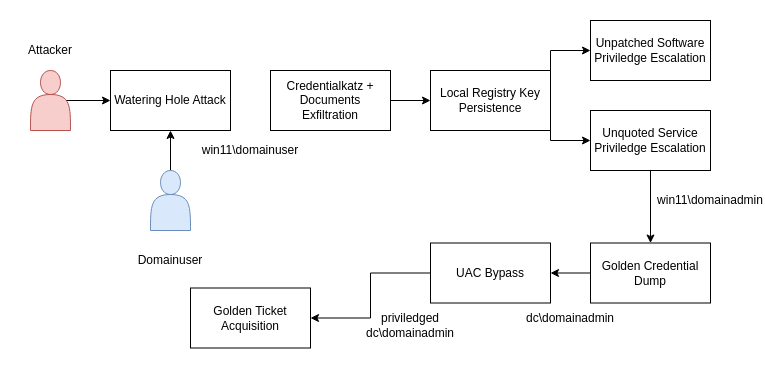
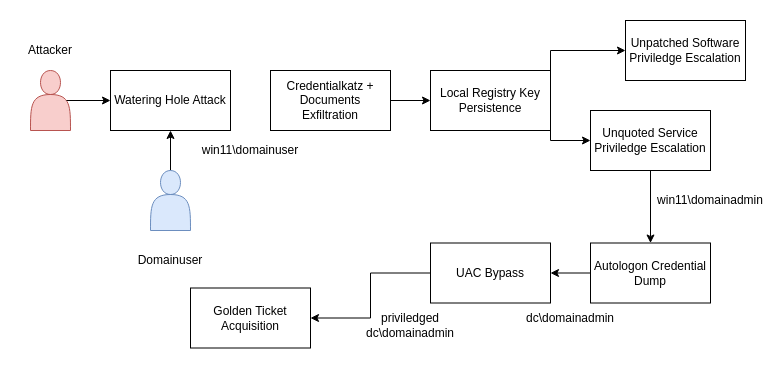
node "Unpatched Software Priviledge Escalation": moved (651, 51) -> (686, 51)
node "Golden Credential Dump": label "Golden Credential Dump" -> "Autologon Credential Dump"
